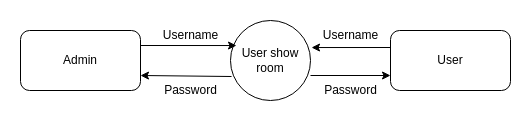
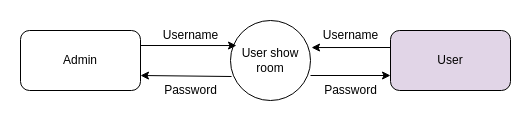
node "User": fillcolor #ffffff -> #e1d5e7
